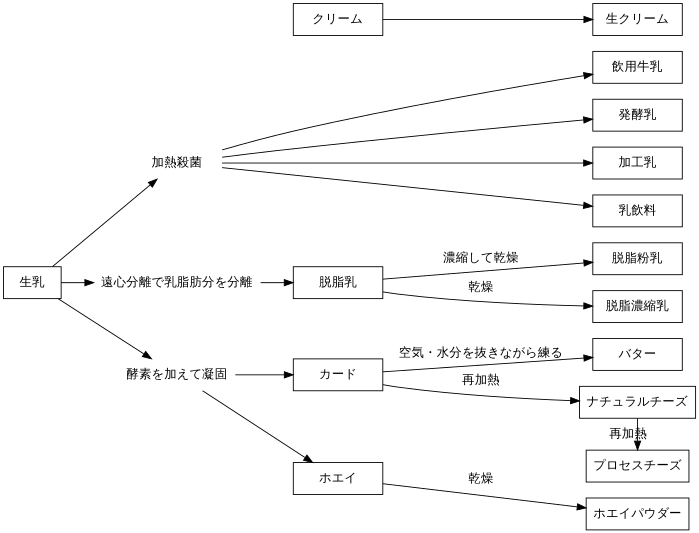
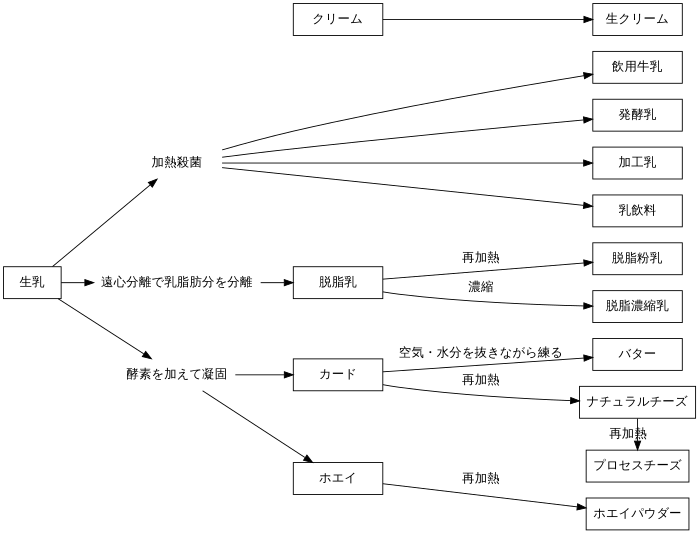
edge "脱脂乳" -> "脱脂粉乳": label "濃縮して乾燥" -> "再加熱"
edge "脱脂乳" -> "脱脂濃縮乳": label "乾燥" -> "濃縮"
edge "ホエイ" -> "ホエイパウダー": label "乾燥" -> "再加熱"
